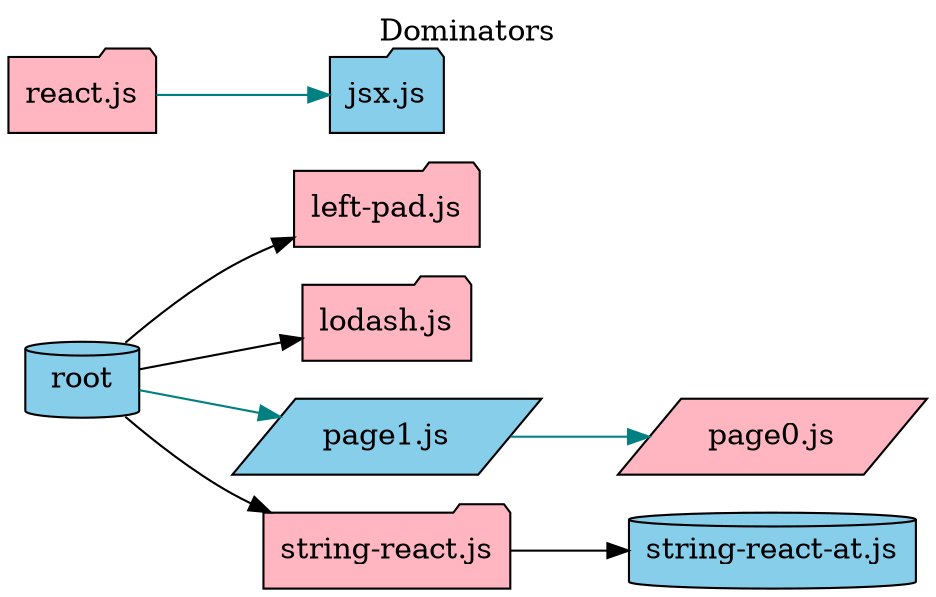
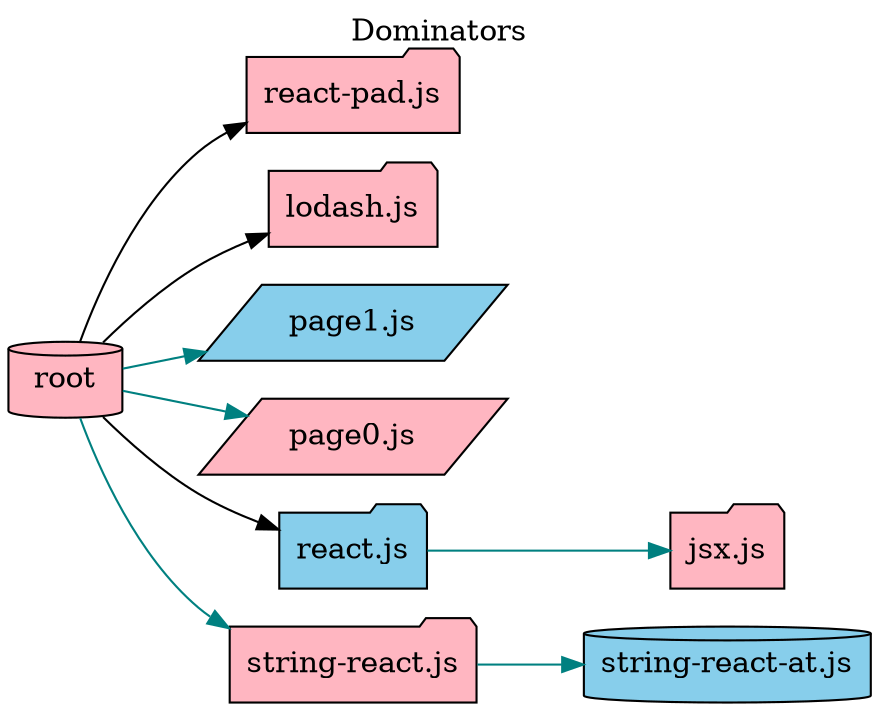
node "react.js": fillcolor lightpink -> skyblue
node "jsx.js": fillcolor skyblue -> lightpink
node "left-pad.js": label "left-pad.js" -> "react-pad.js"
node "root": fillcolor skyblue -> lightpink
edge "page1.js" -> "page0.js": now "root" -> "page0.js"
edge "root" -> "string-react.js": color black -> teal
edge "root" -> "react.js": added
edge "string-react.js" -> "string-react-at.js": color black -> teal
